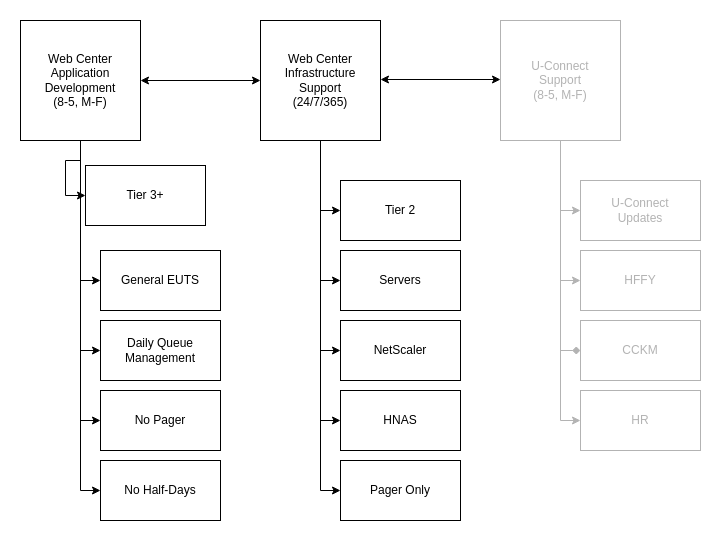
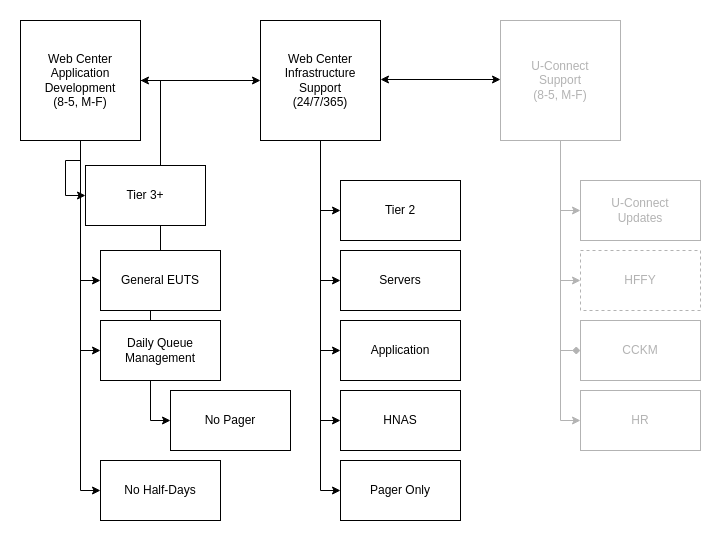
node "HFFY": style solid -> dashed
node "NetScaler": label "NetScaler" -> "Application"
node "No Pager": moved (161, 421) -> (231, 421)
